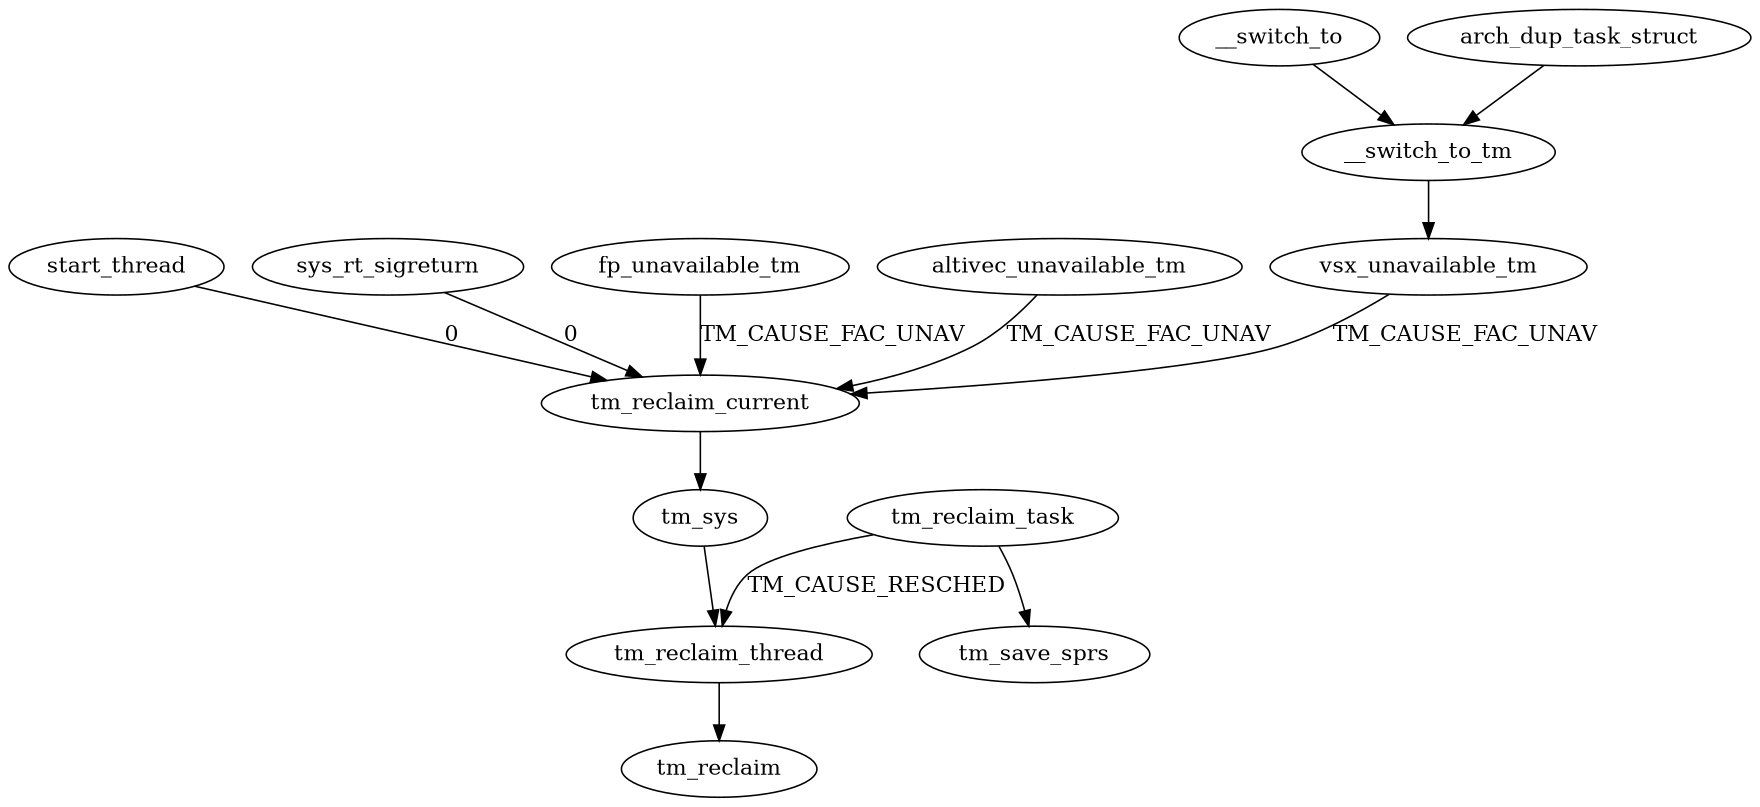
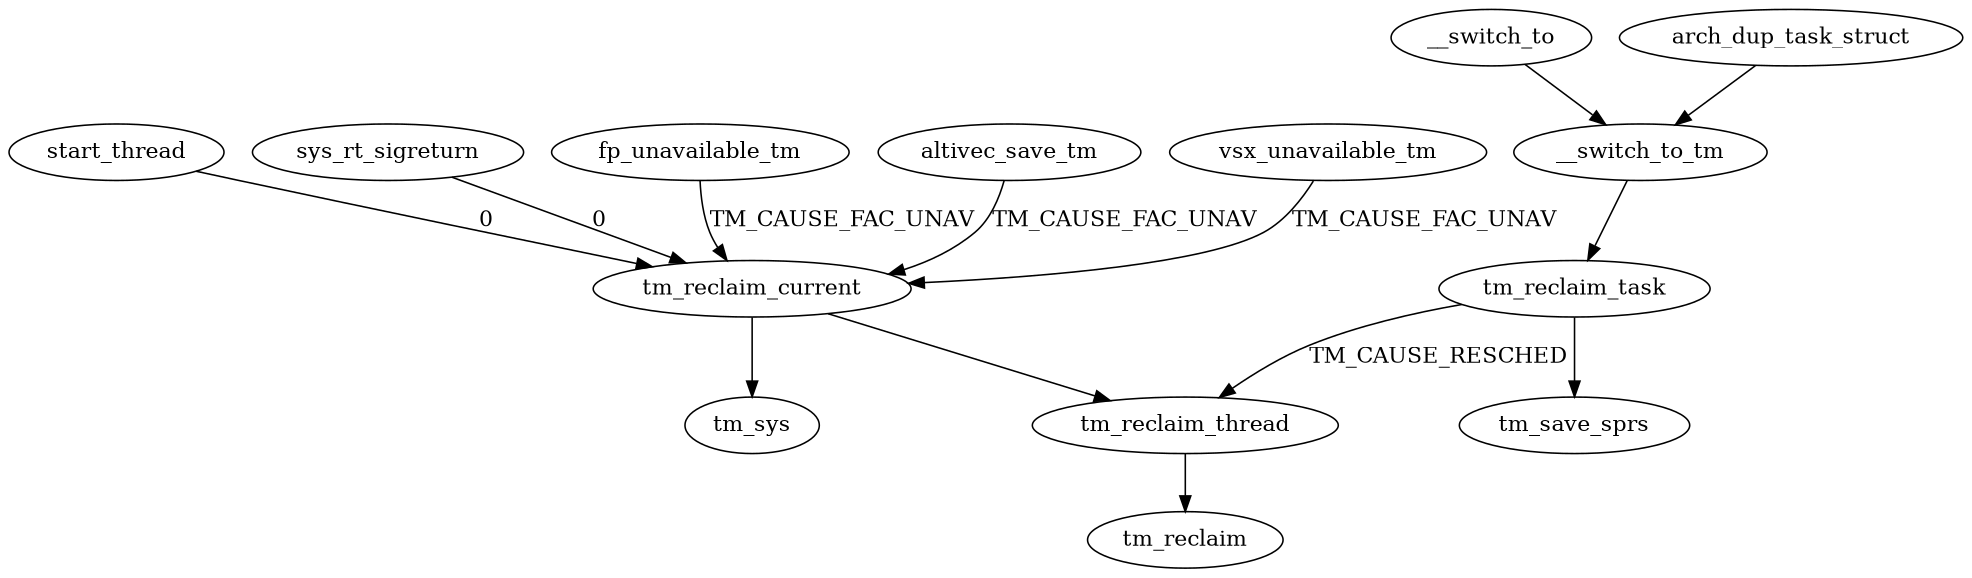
edge "__switch_to_tm" -> "vsx_unavailable_tm": now "__switch_to_tm" -> "tm_reclaim_task"
node "altivec_unavailable_tm": label "altivec_unavailable_tm" -> "altivec_save_tm"
edge "tm_sys" -> "tm_reclaim_thread": now "tm_reclaim_current" -> "tm_reclaim_thread"
